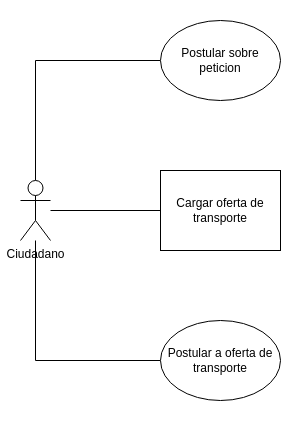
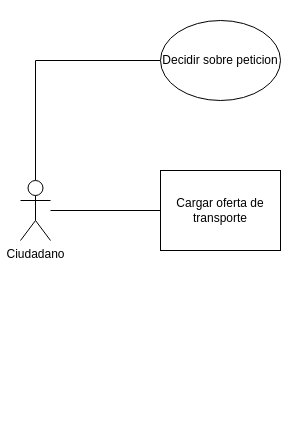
node "Postular sobre peticion": label "Postular sobre peticion" -> "Decidir sobre peticion"
edge "Ciudadano" -- "Postular a oferta de transporte": removed
node "Postular a oferta de transporte": removed
